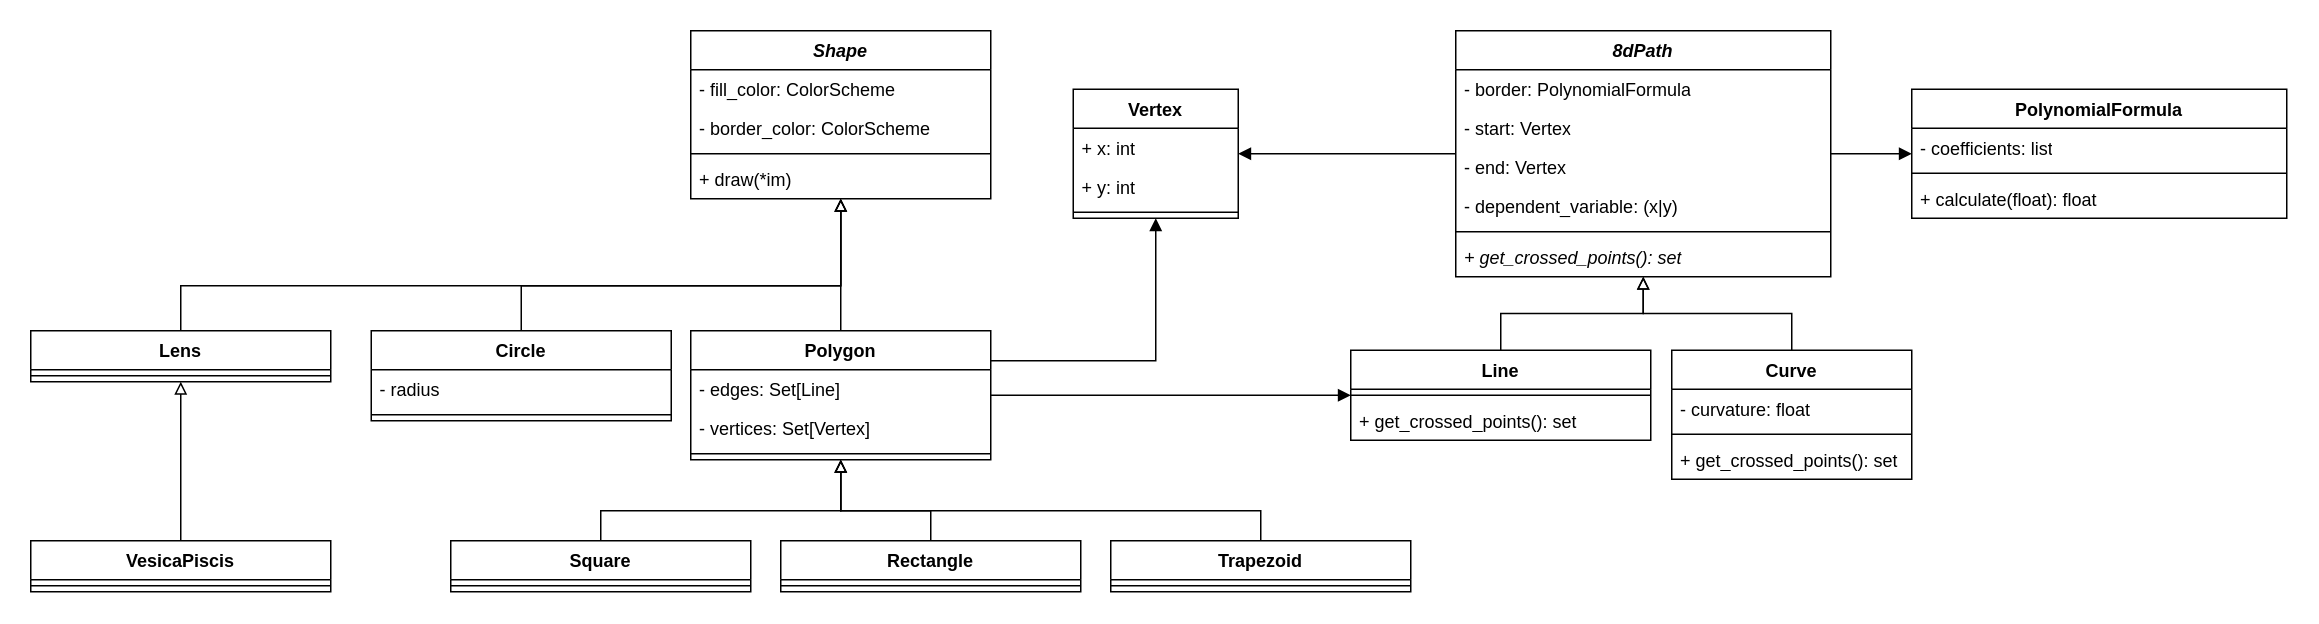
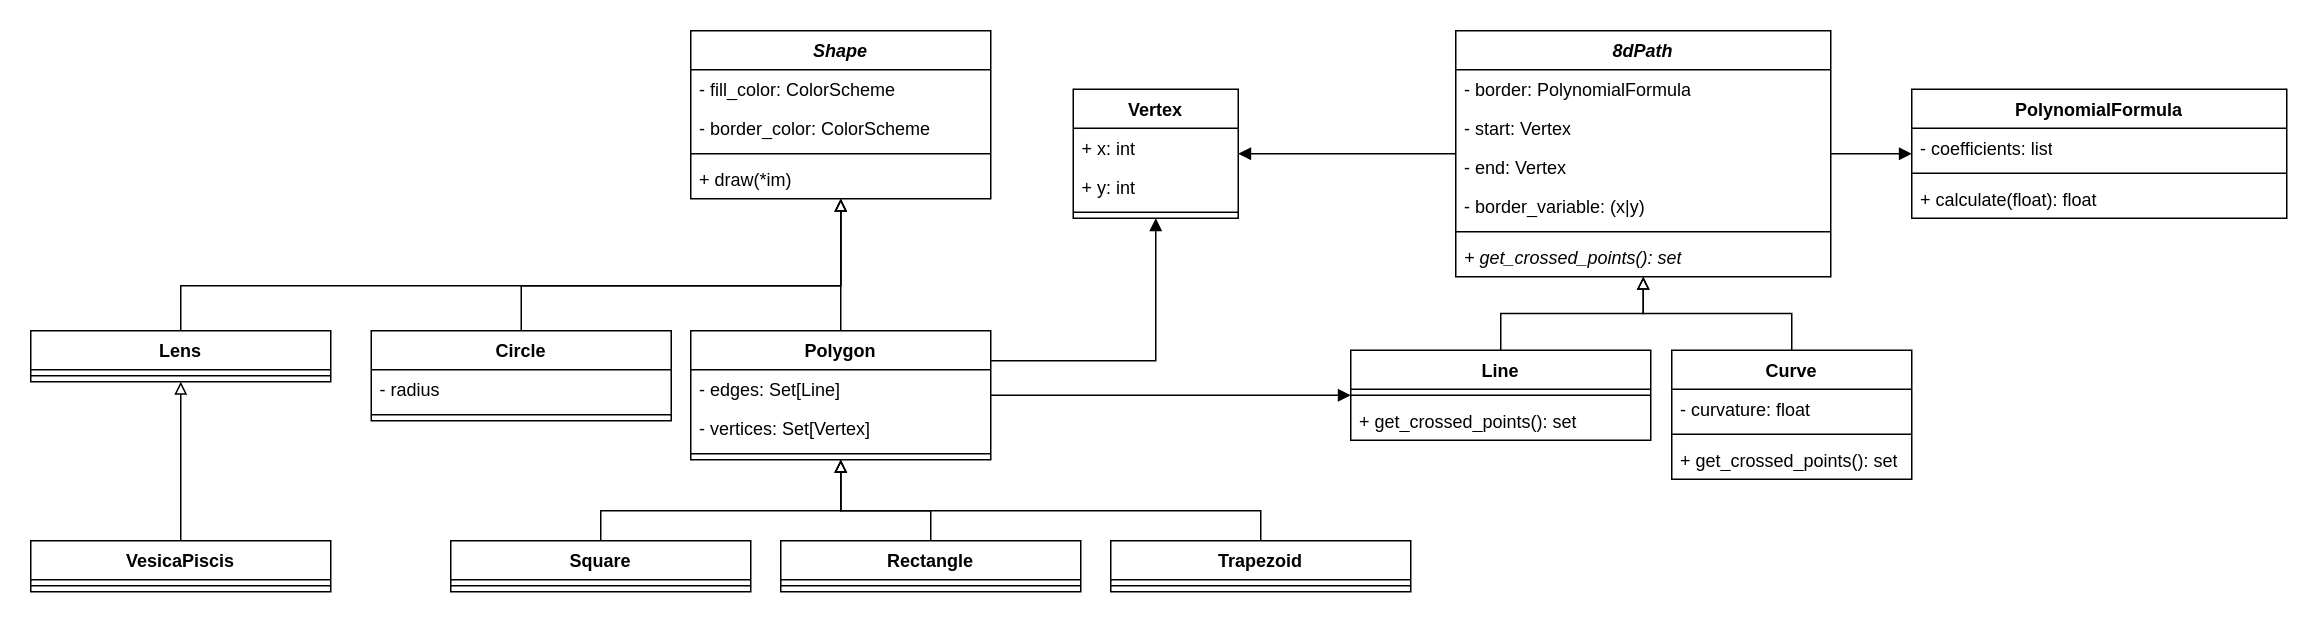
node "- dependent_variable: (x|y)": label "- dependent_variable: (x|y)" -> "- border_variable: (x|y)"
